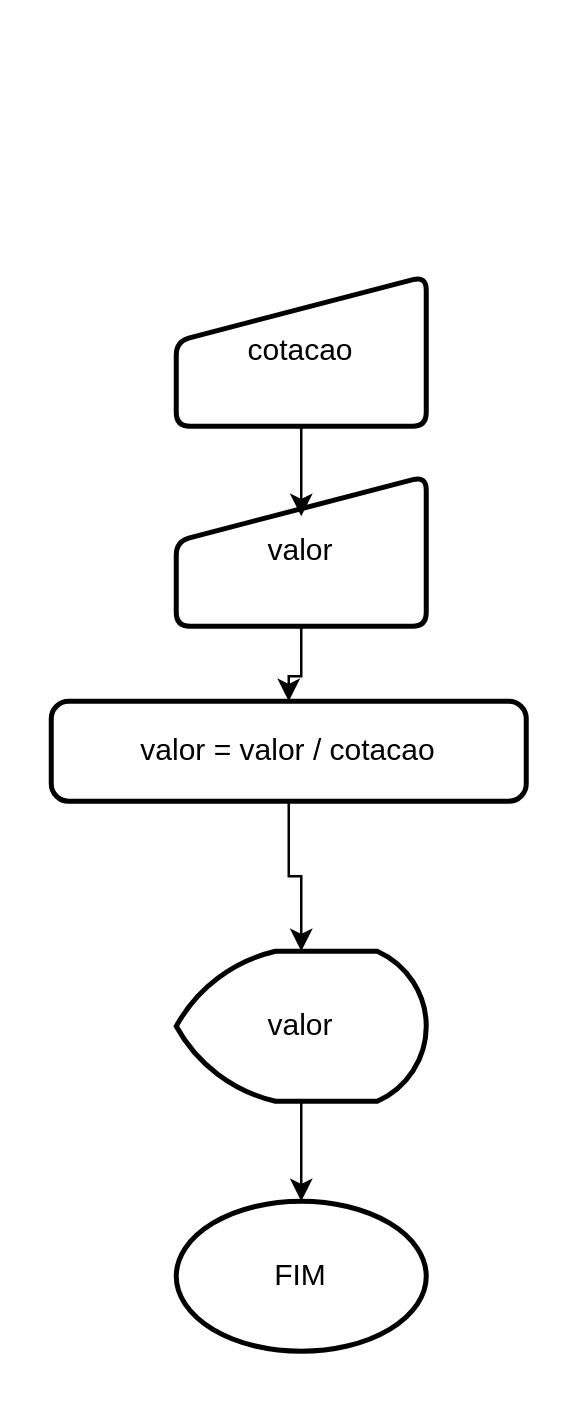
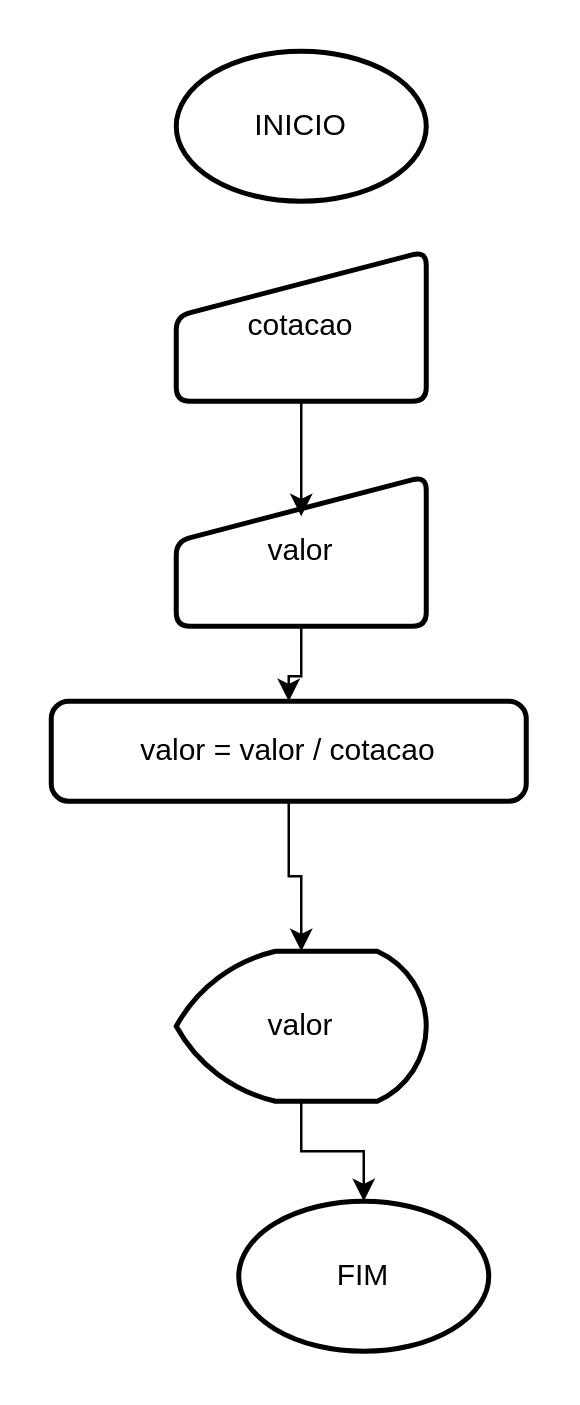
node "INICIO": added
node "cotacao": moved (301, 351) -> (301, 326)
node "FIM": moved (301, 1276) -> (364, 1276)
